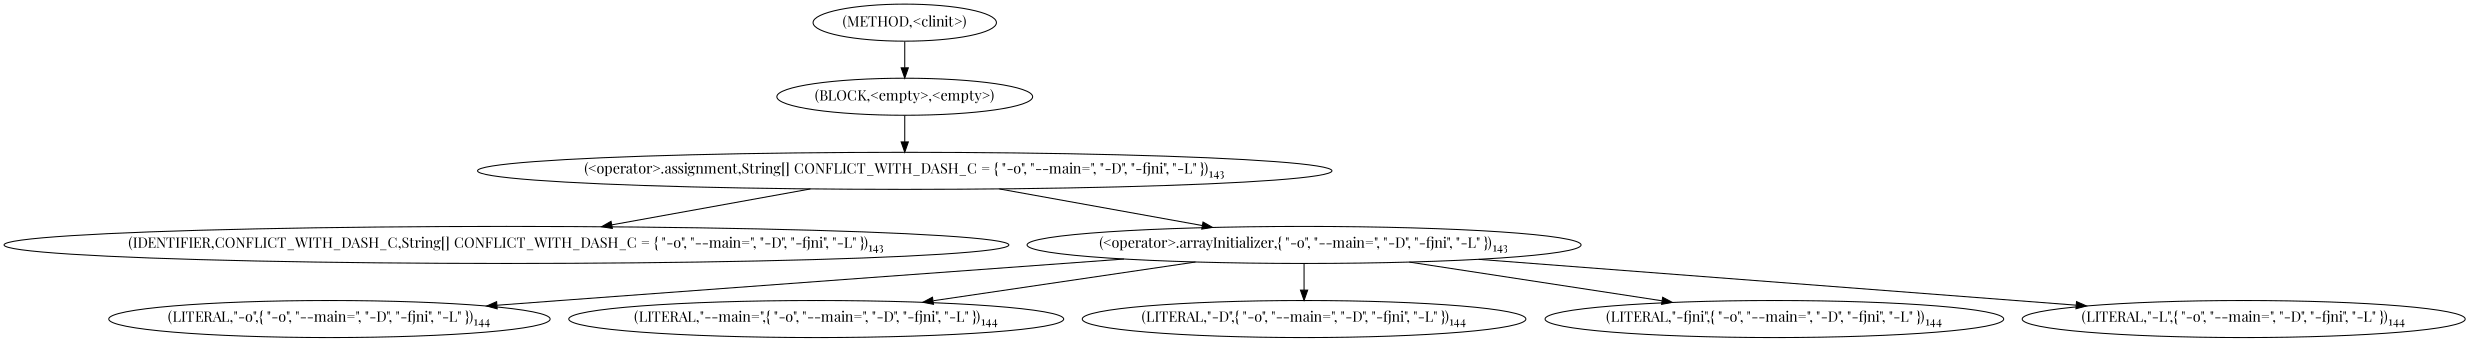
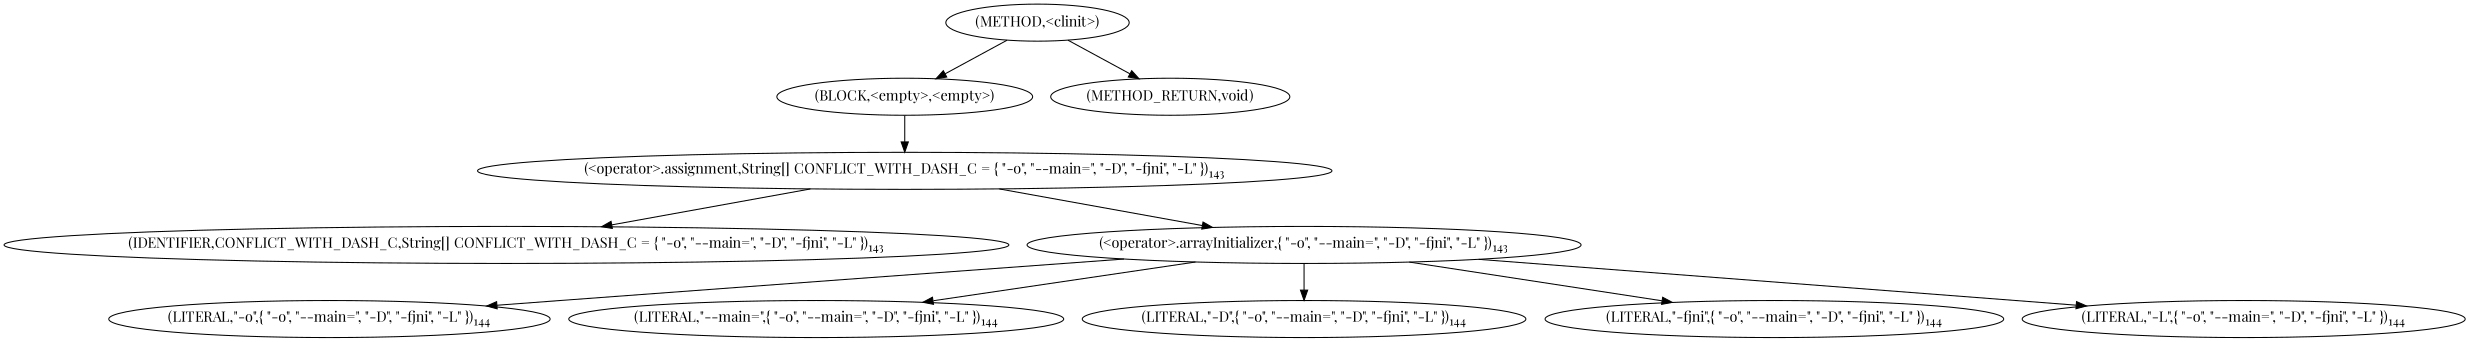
node "(METHOD_RETURN,void)": added
